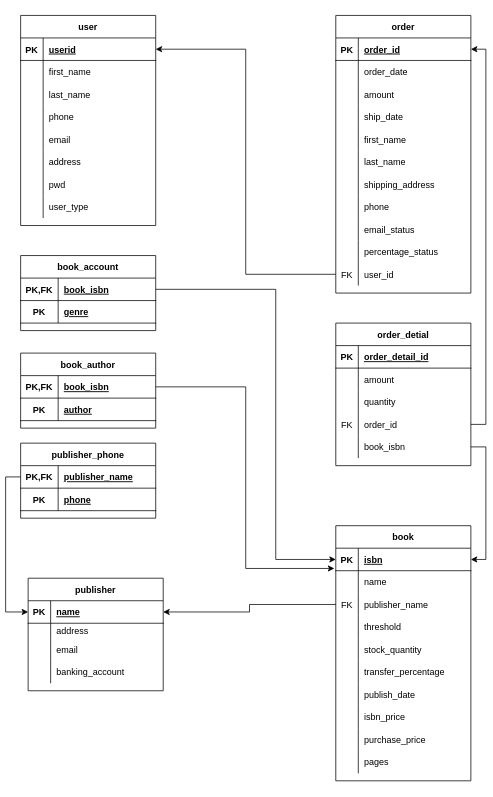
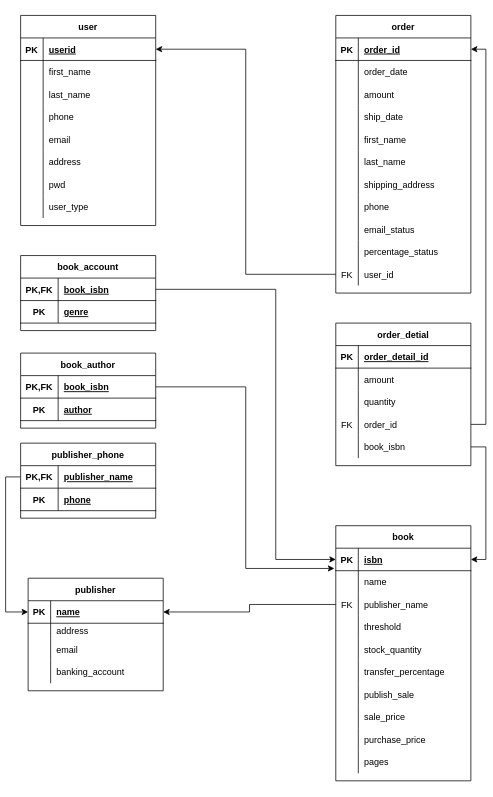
node "publish_date": label "publish_date" -> "publish_sale"
node "isbn_price": label "isbn_price" -> "sale_price"
